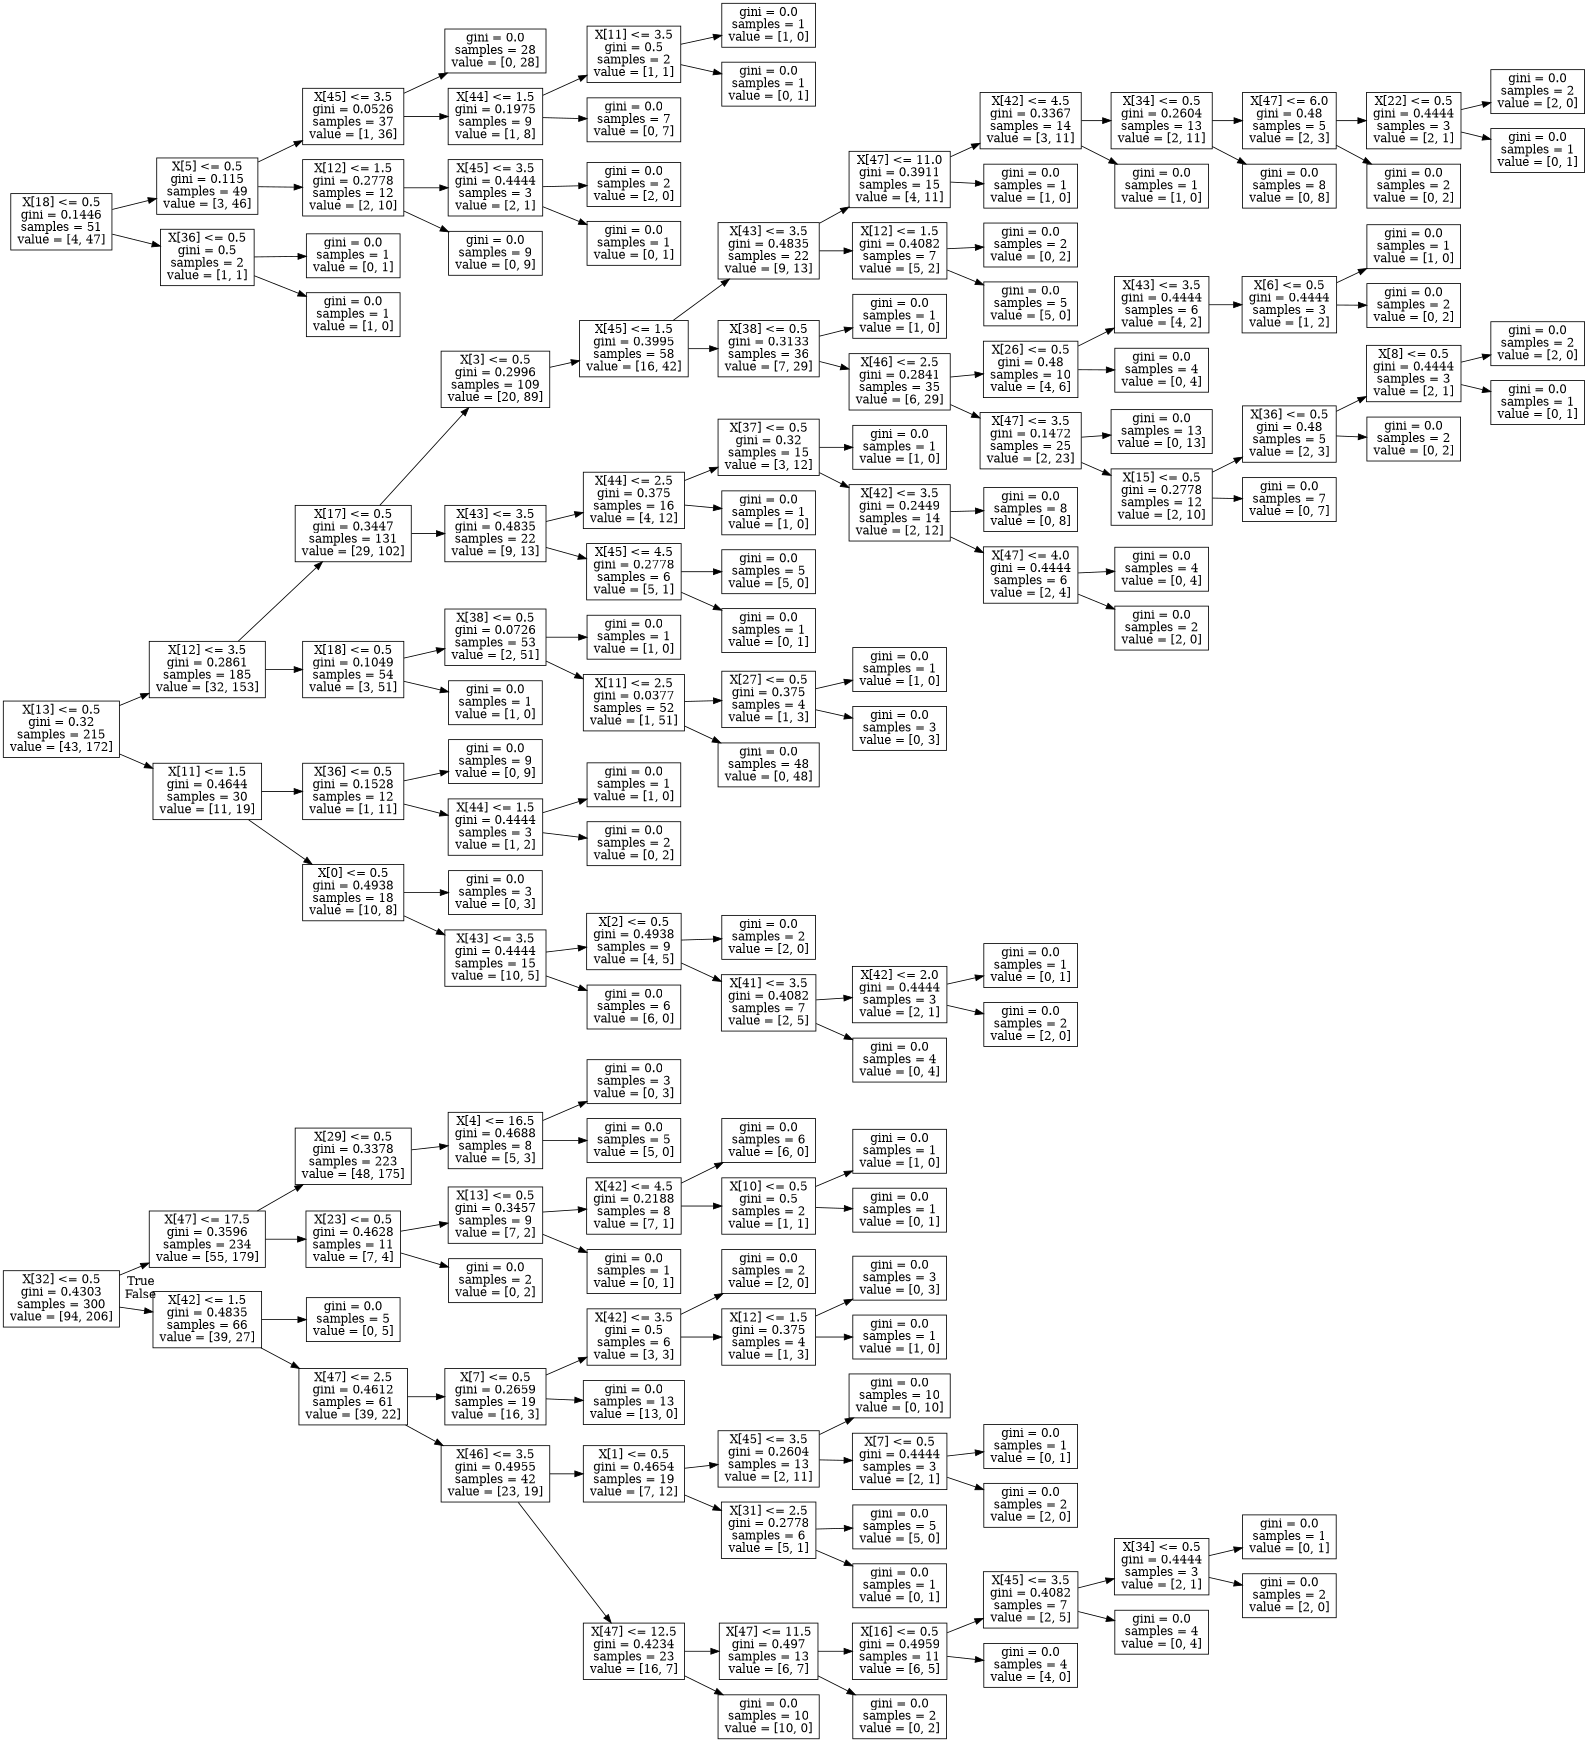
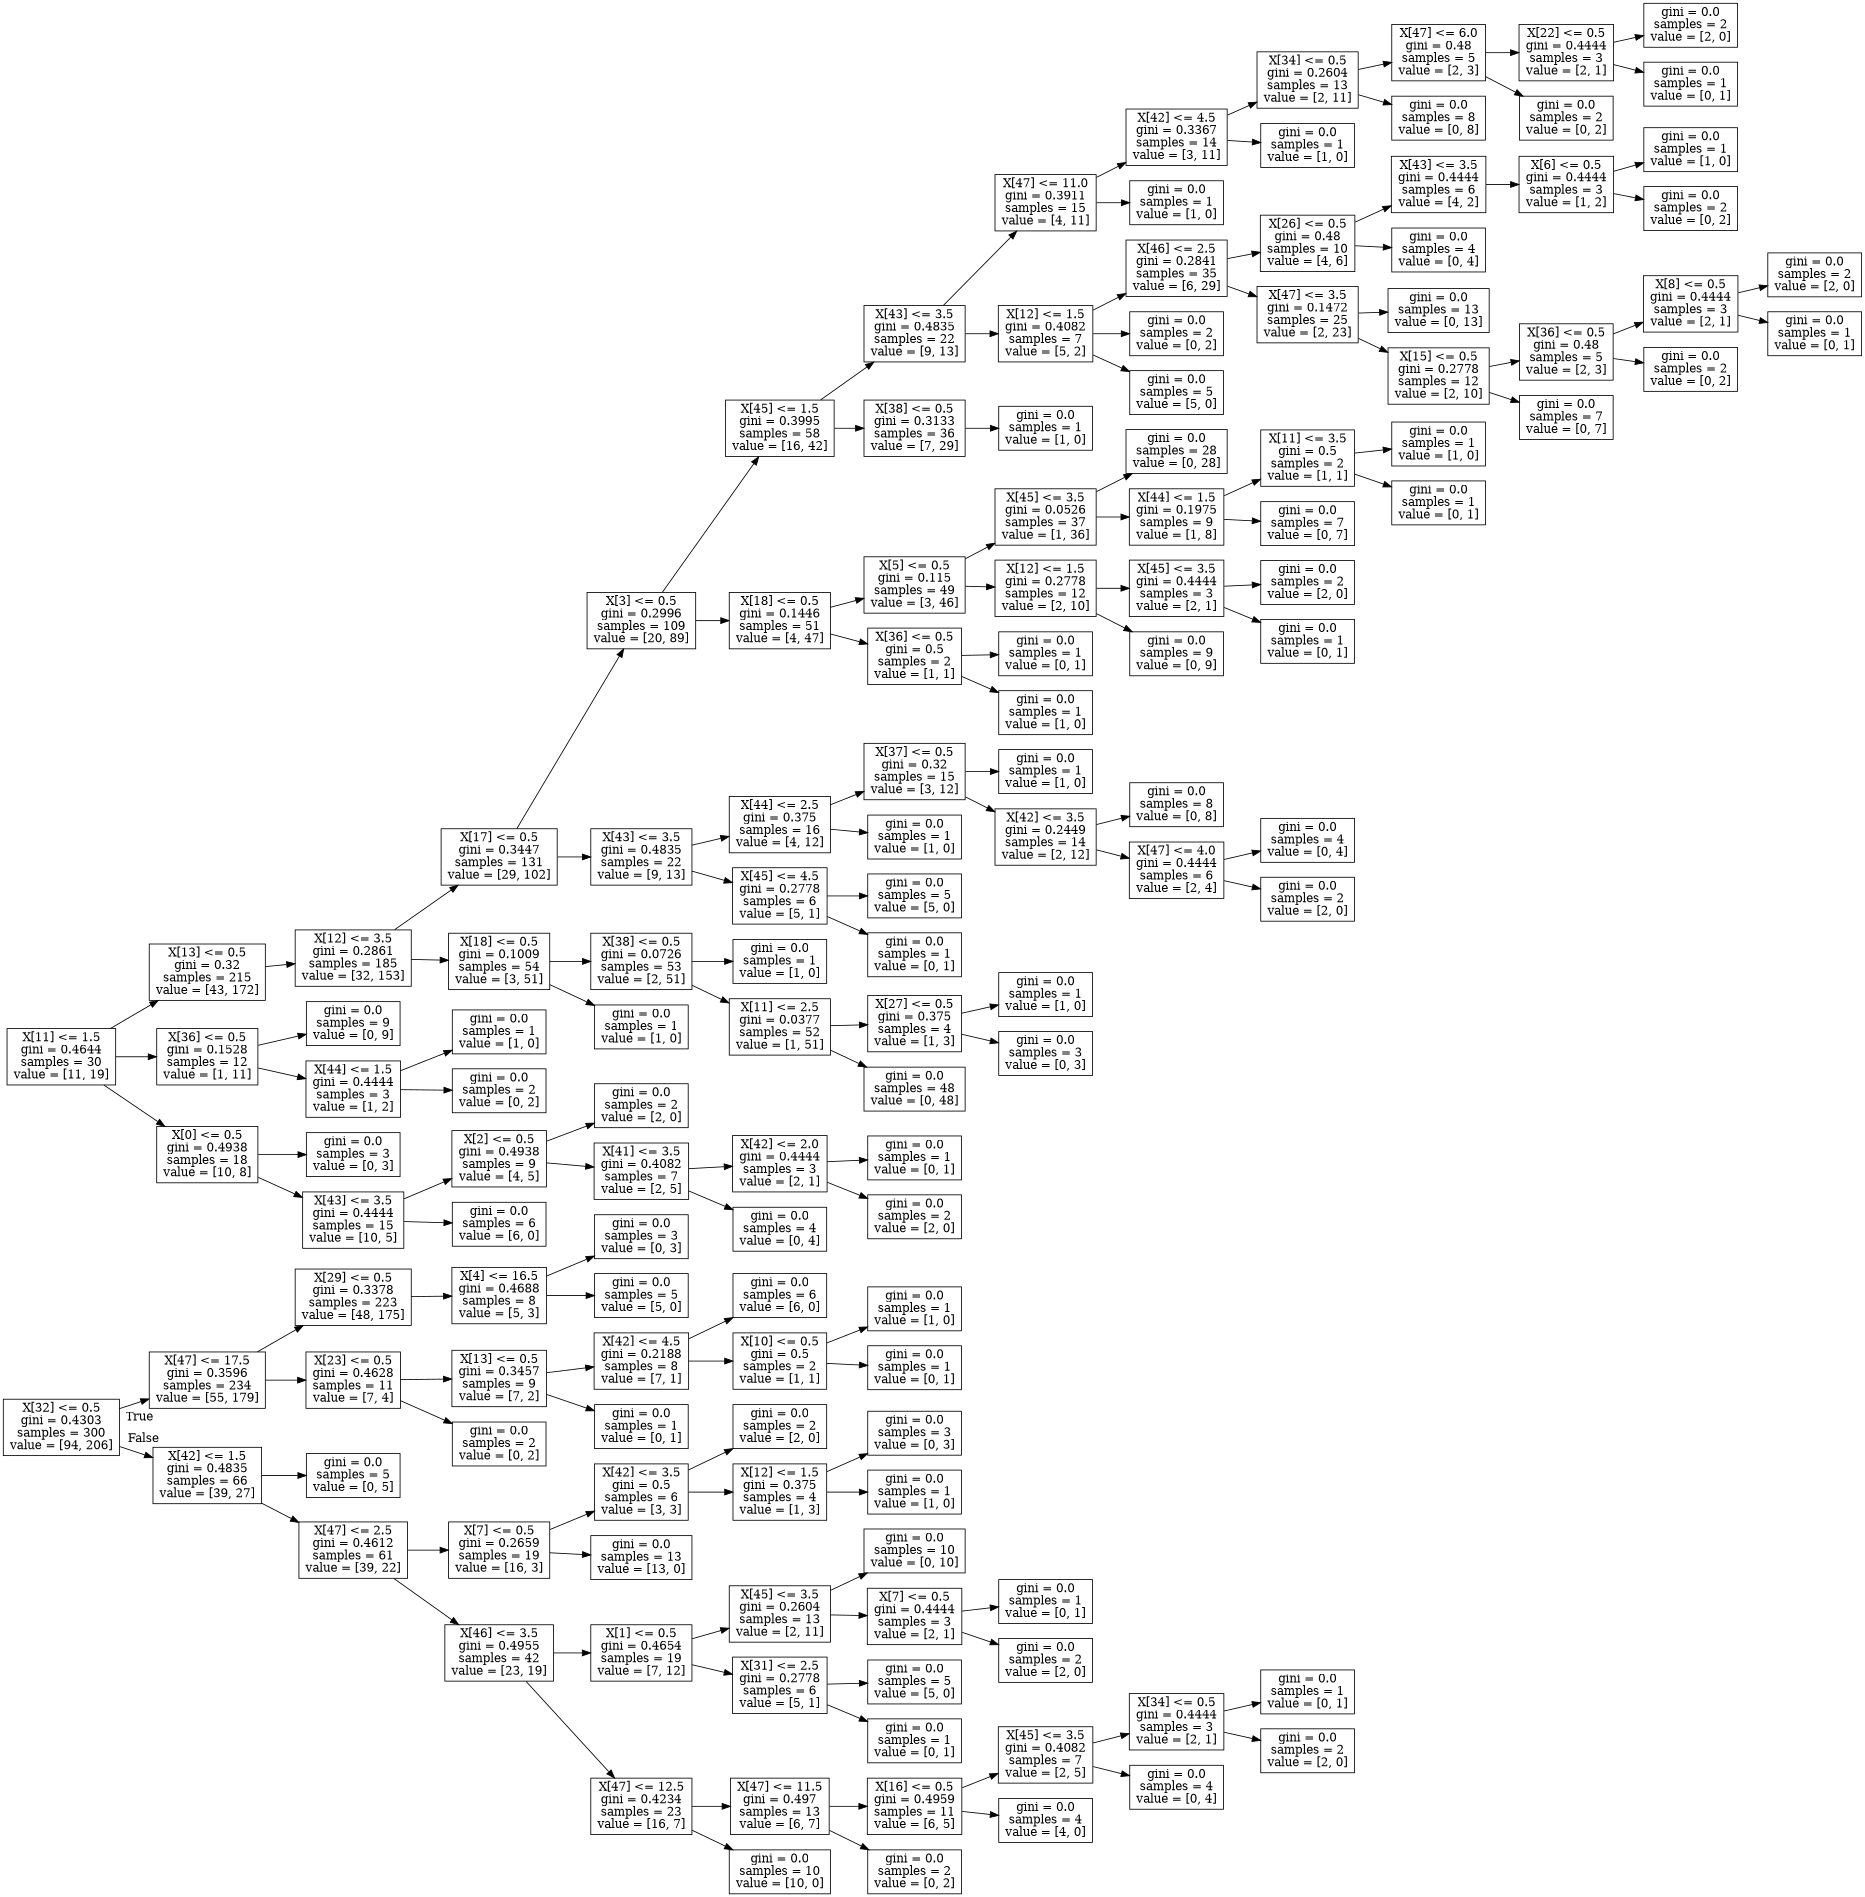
edge "X[38] <= 0.5 gini = 0.3133 samples = 36 value = [7, 29]" -> "X[46] <= 2.5 gini = 0.2841 samples = 35 value = [6, 29]": now "X[12] <= 1.5 gini = 0.4082 samples = 7 value = [5, 2]" -> "X[46] <= 2.5 gini = 0.2841 samples = 35 value = [6, 29]"
edge "X[3] <= 0.5 gini = 0.2996 samples = 109 value = [20, 89]" -> "X[18] <= 0.5 gini = 0.1446 samples = 51 value = [4, 47]": added
node "X[18] <= 0.5 gini = 0.1049 samples = 54 value = [3, 51]": label "X[18] <= 0.5 gini = 0.1049 samples = 54 value = [3, 51]" -> "X[18] <= 0.5 gini = 0.1009 samples = 54 value = [3, 51]"
edge "X[13] <= 0.5 gini = 0.32 samples = 215 value = [43, 172]" -> "X[11] <= 1.5 gini = 0.4644 samples = 30 value = [11, 19]": reversed
